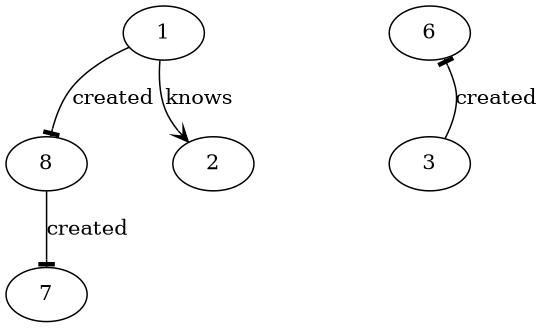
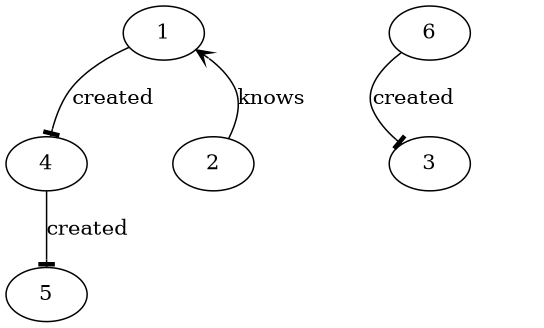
edge "1" -> "2": reversed
edge "3" -> "6": reversed
node "8": label "8" -> "4"
node "7": label "7" -> "5"
